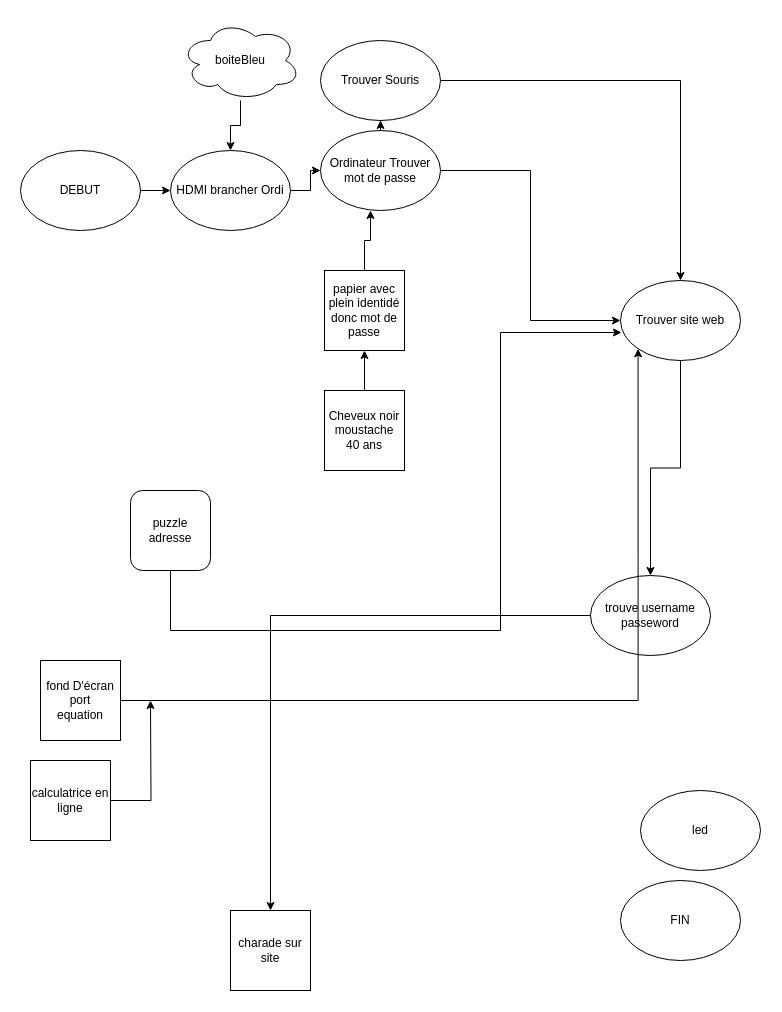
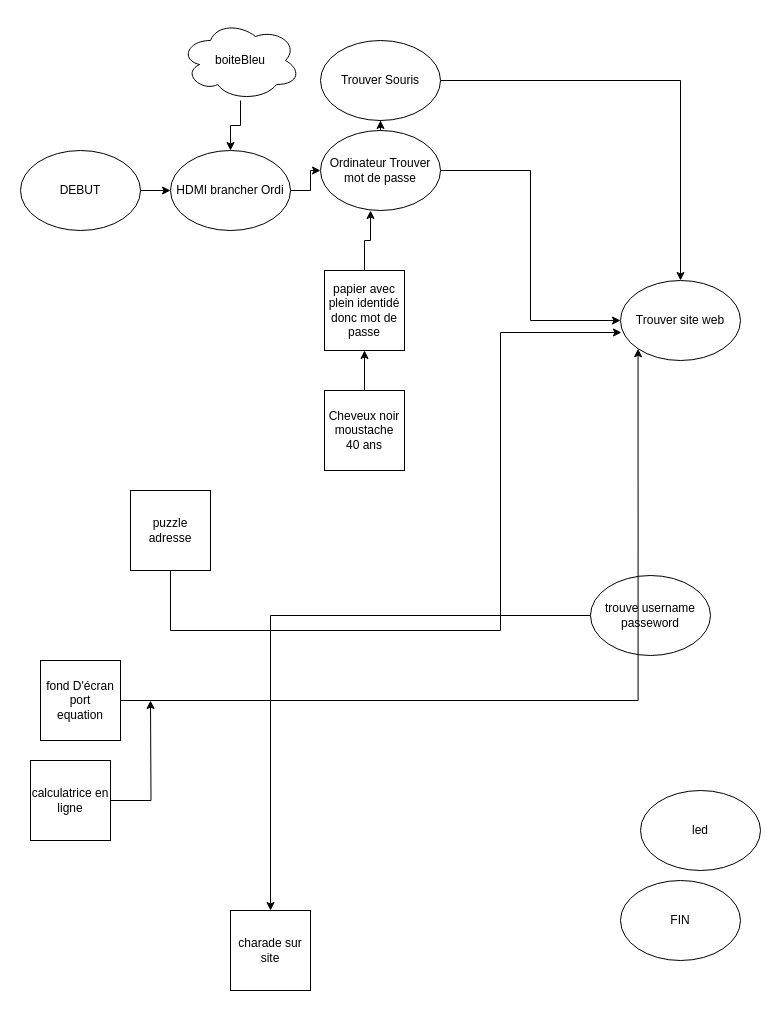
edge "Trouver site web" -> "trouve username passeword": removed
node "puzzle adresse": shape rounded rectangle -> rectangle
